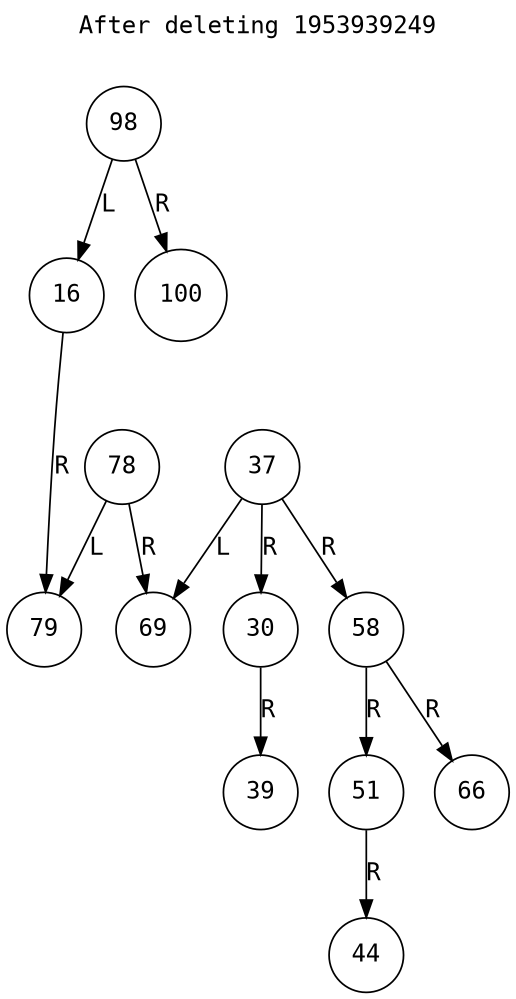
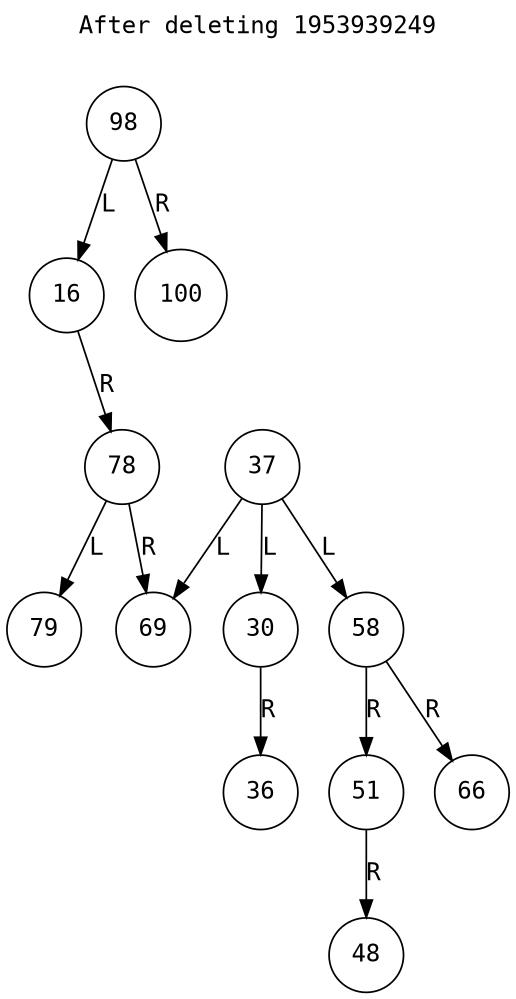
edge "16" -> "79": now "16" -> "78"
edge "37" -> "30": label "R" -> "L"
edge "37" -> "58": label "R" -> "L"
node "39": label "39" -> "36"
node "44": label "44" -> "48"
